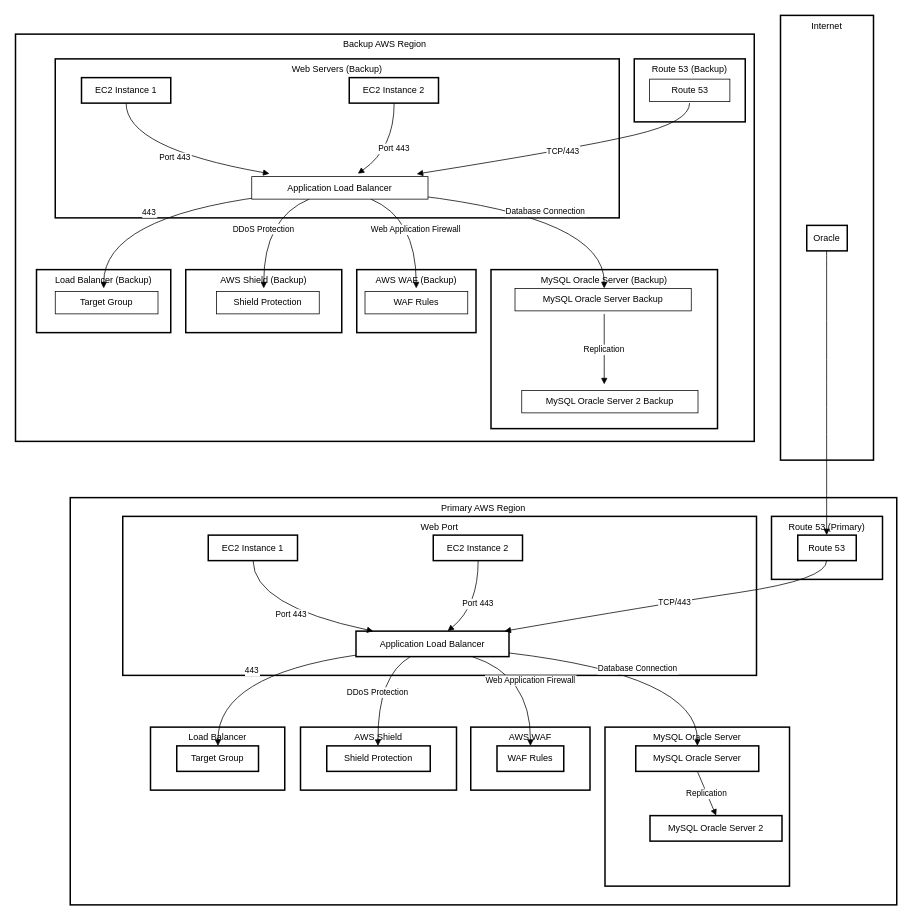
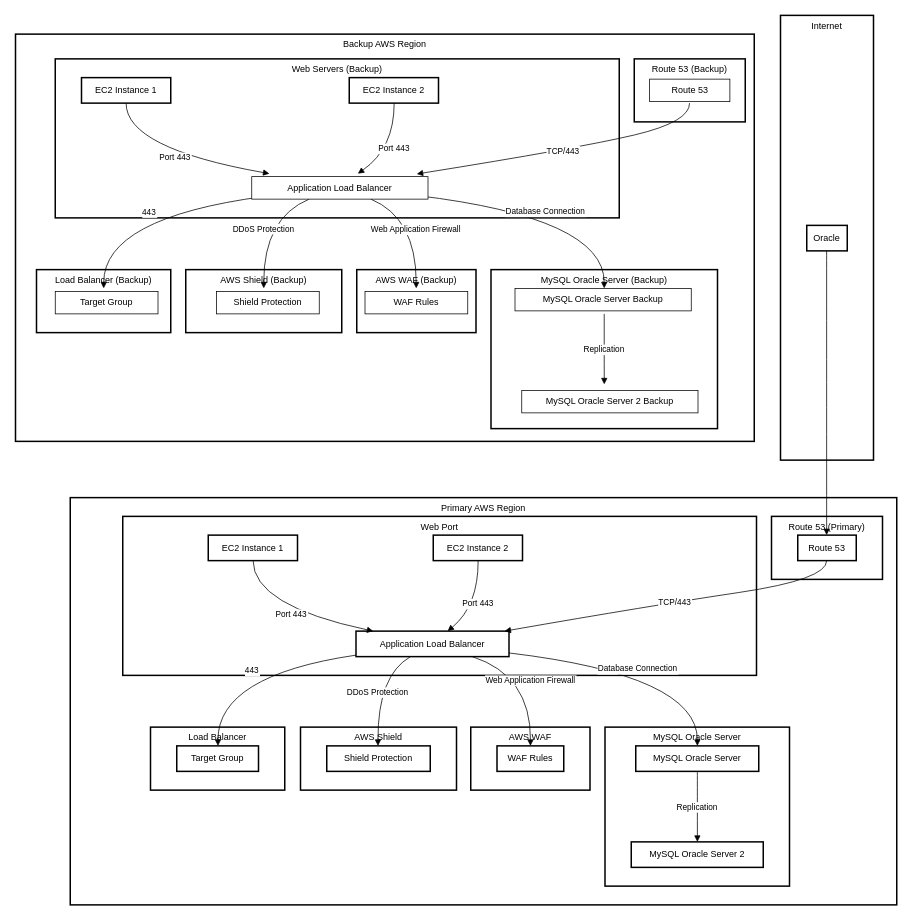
node "MySQL Oracle Server 2": moved (716, 828) -> (697, 855)
